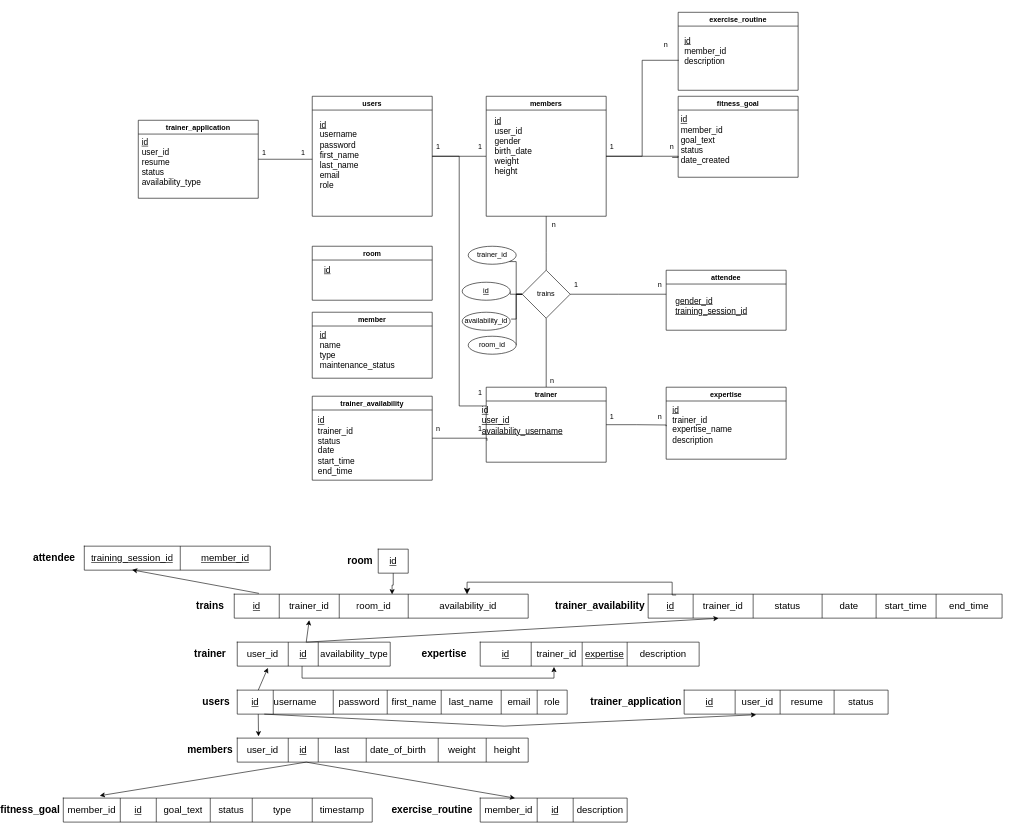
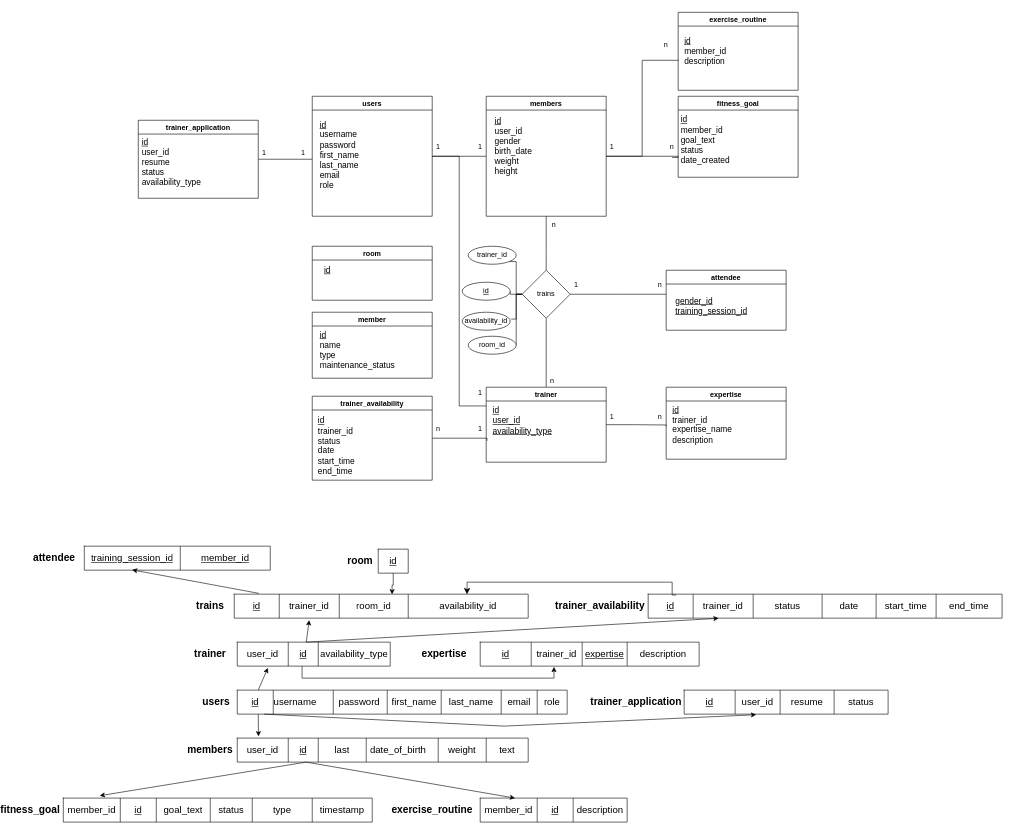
node "id user_id availability_username": label "id user_id availability_username" -> "id user_id availability_type"
node "height": label "height" -> "text"
